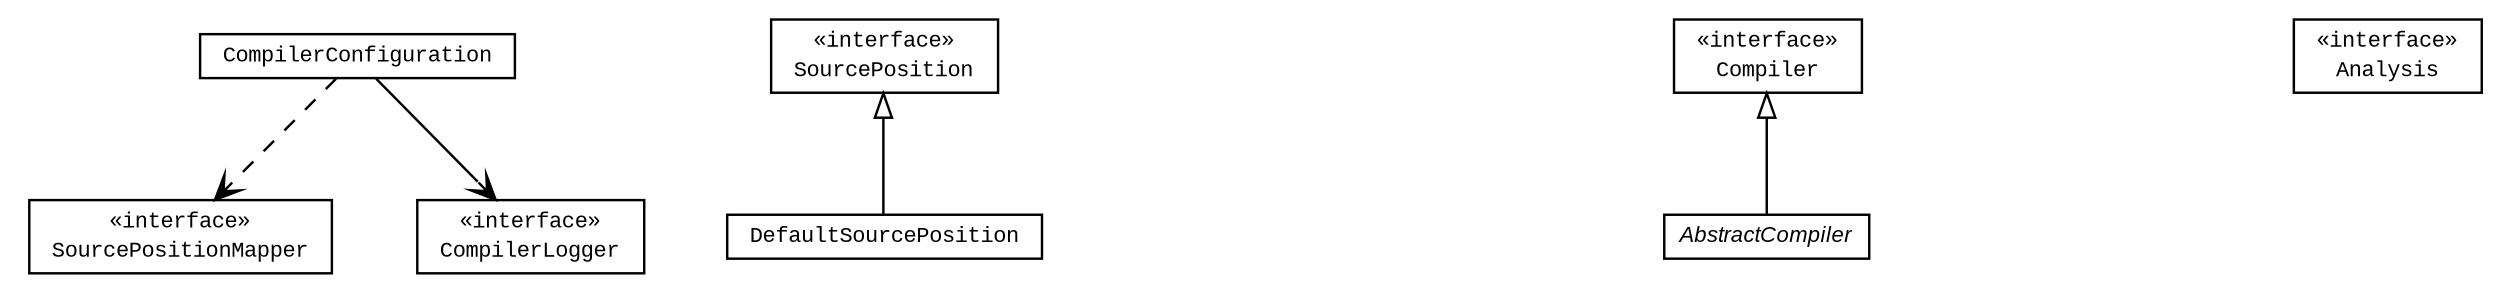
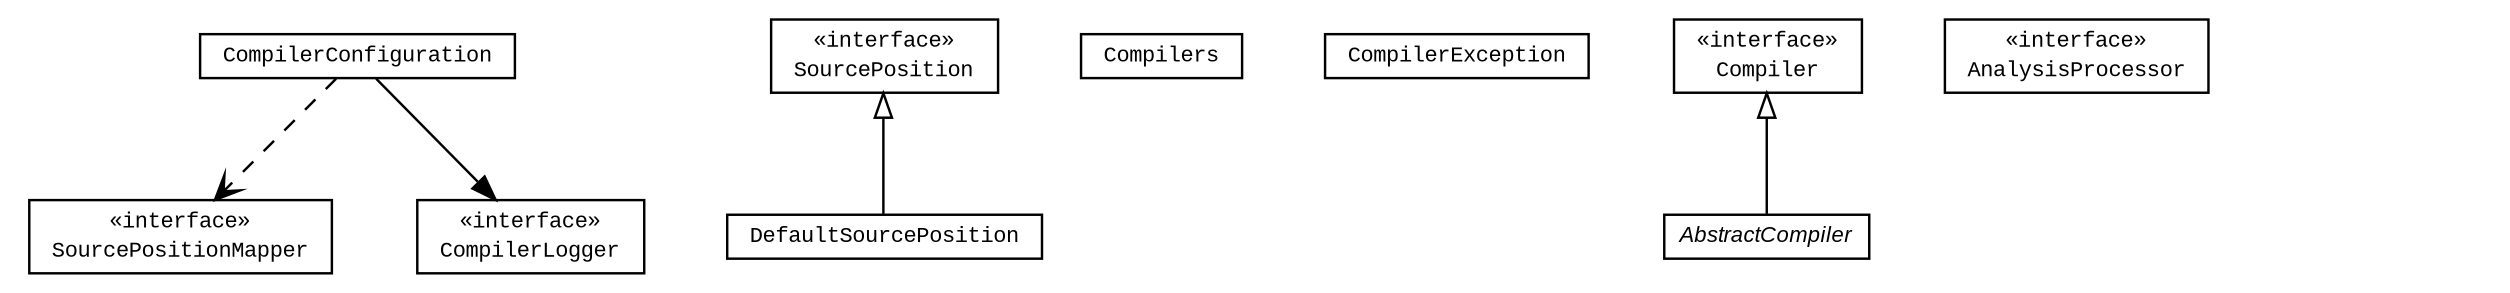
node "Compilers": added
node "CompilerException": added
node "AnalysisProcessor": added
node "Analysis": removed
edge "CompilerConfiguration" -> "CompilerLogger": arrowhead open -> normal
